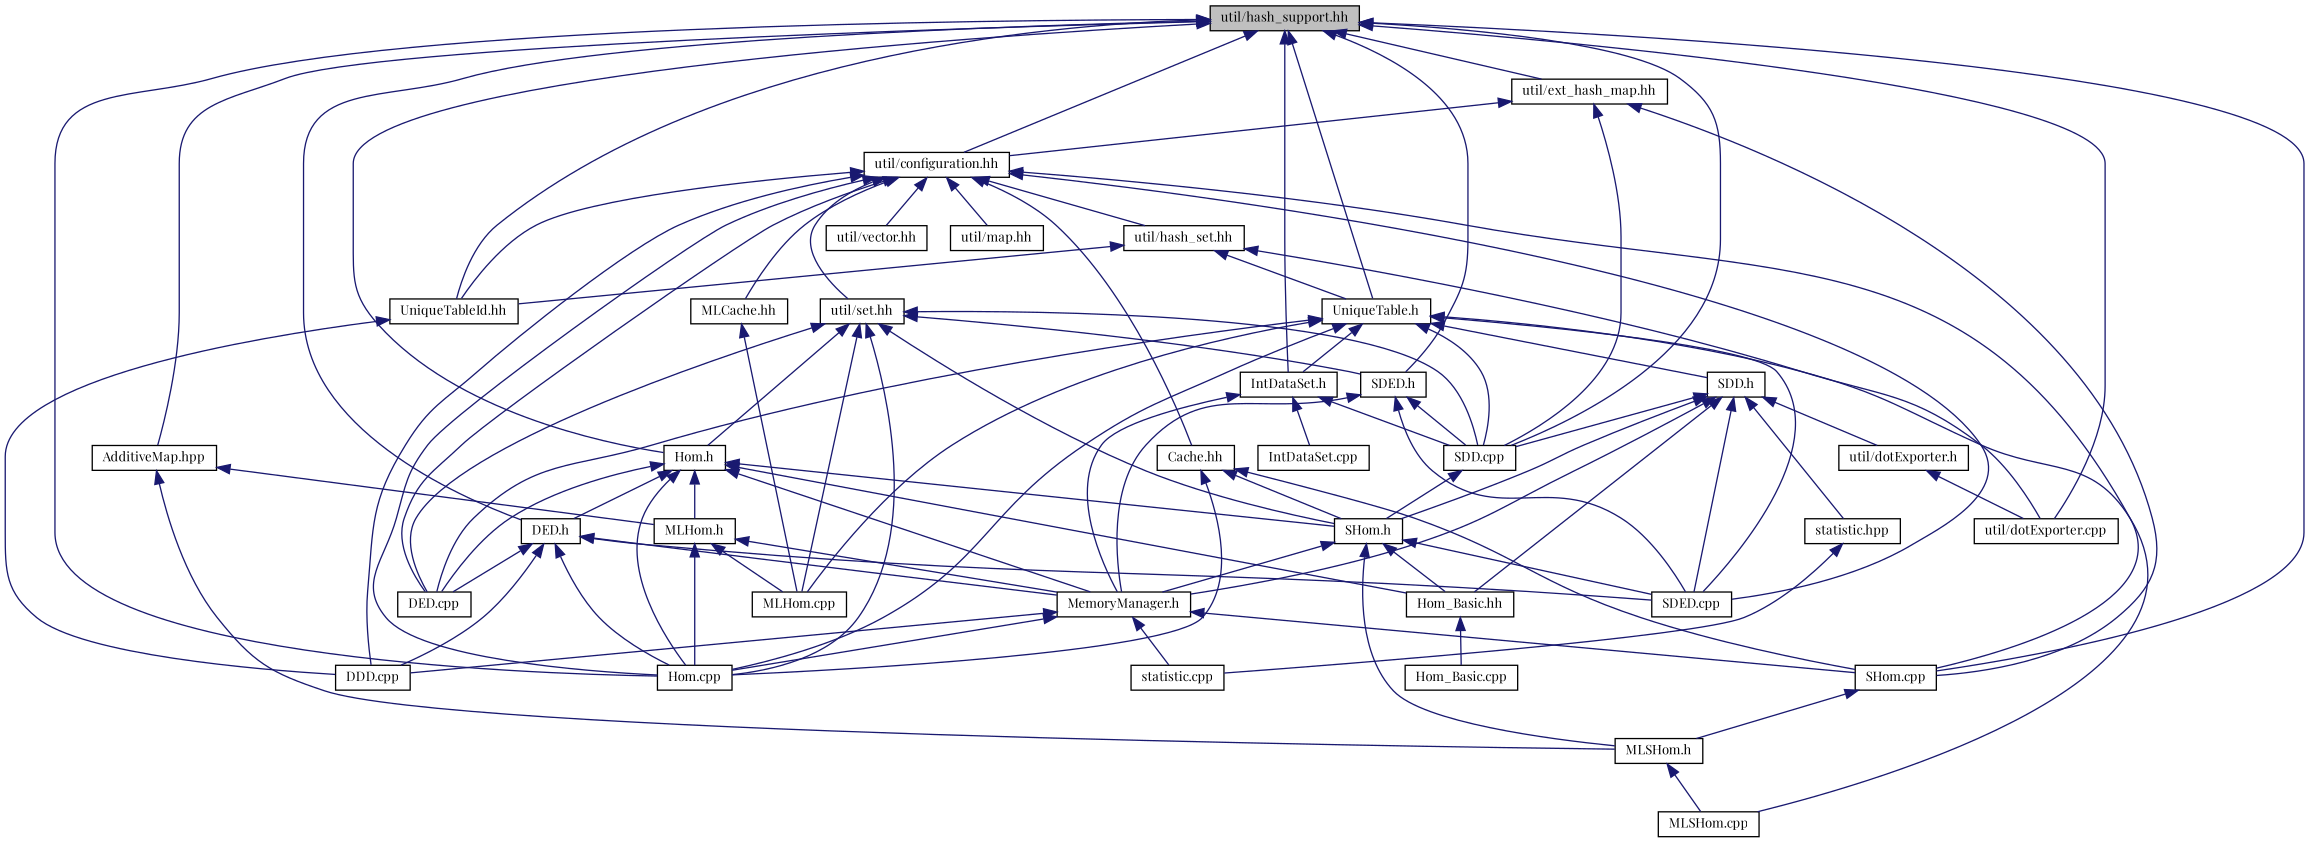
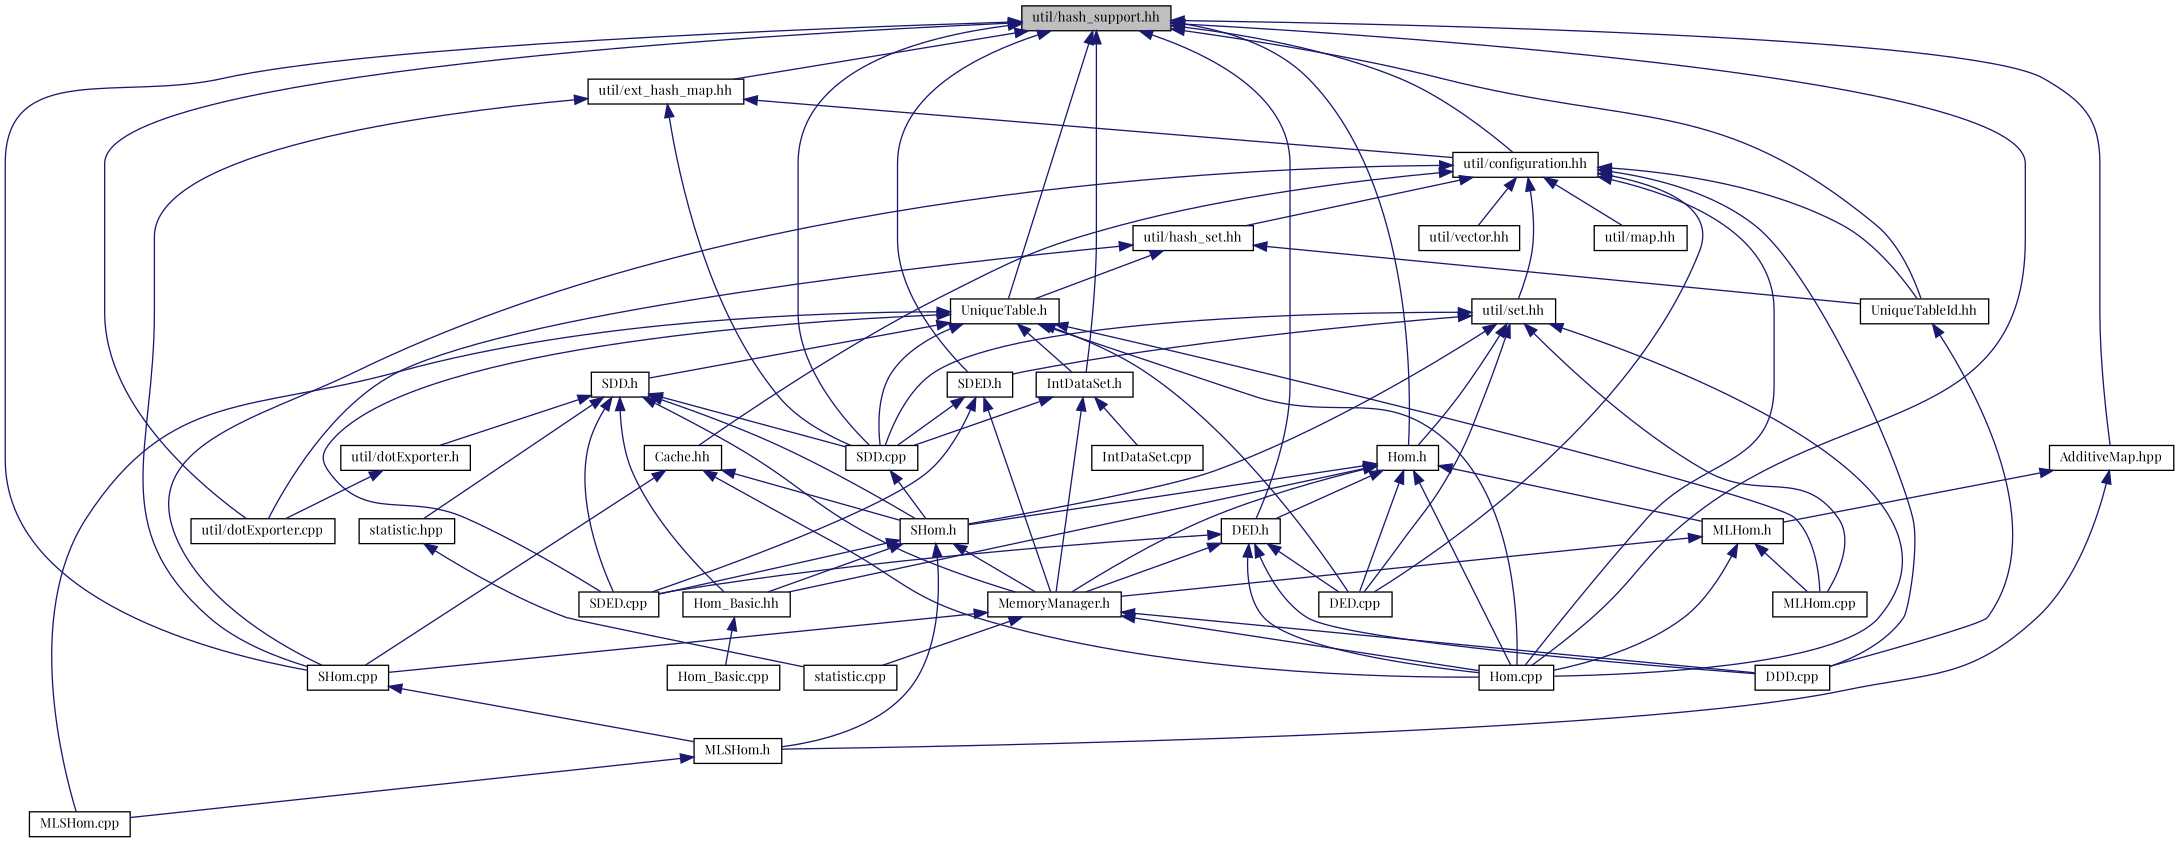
edge "SDED.cpp" -> "util/configuration.hh": removed
node "MLCache.hh": removed
